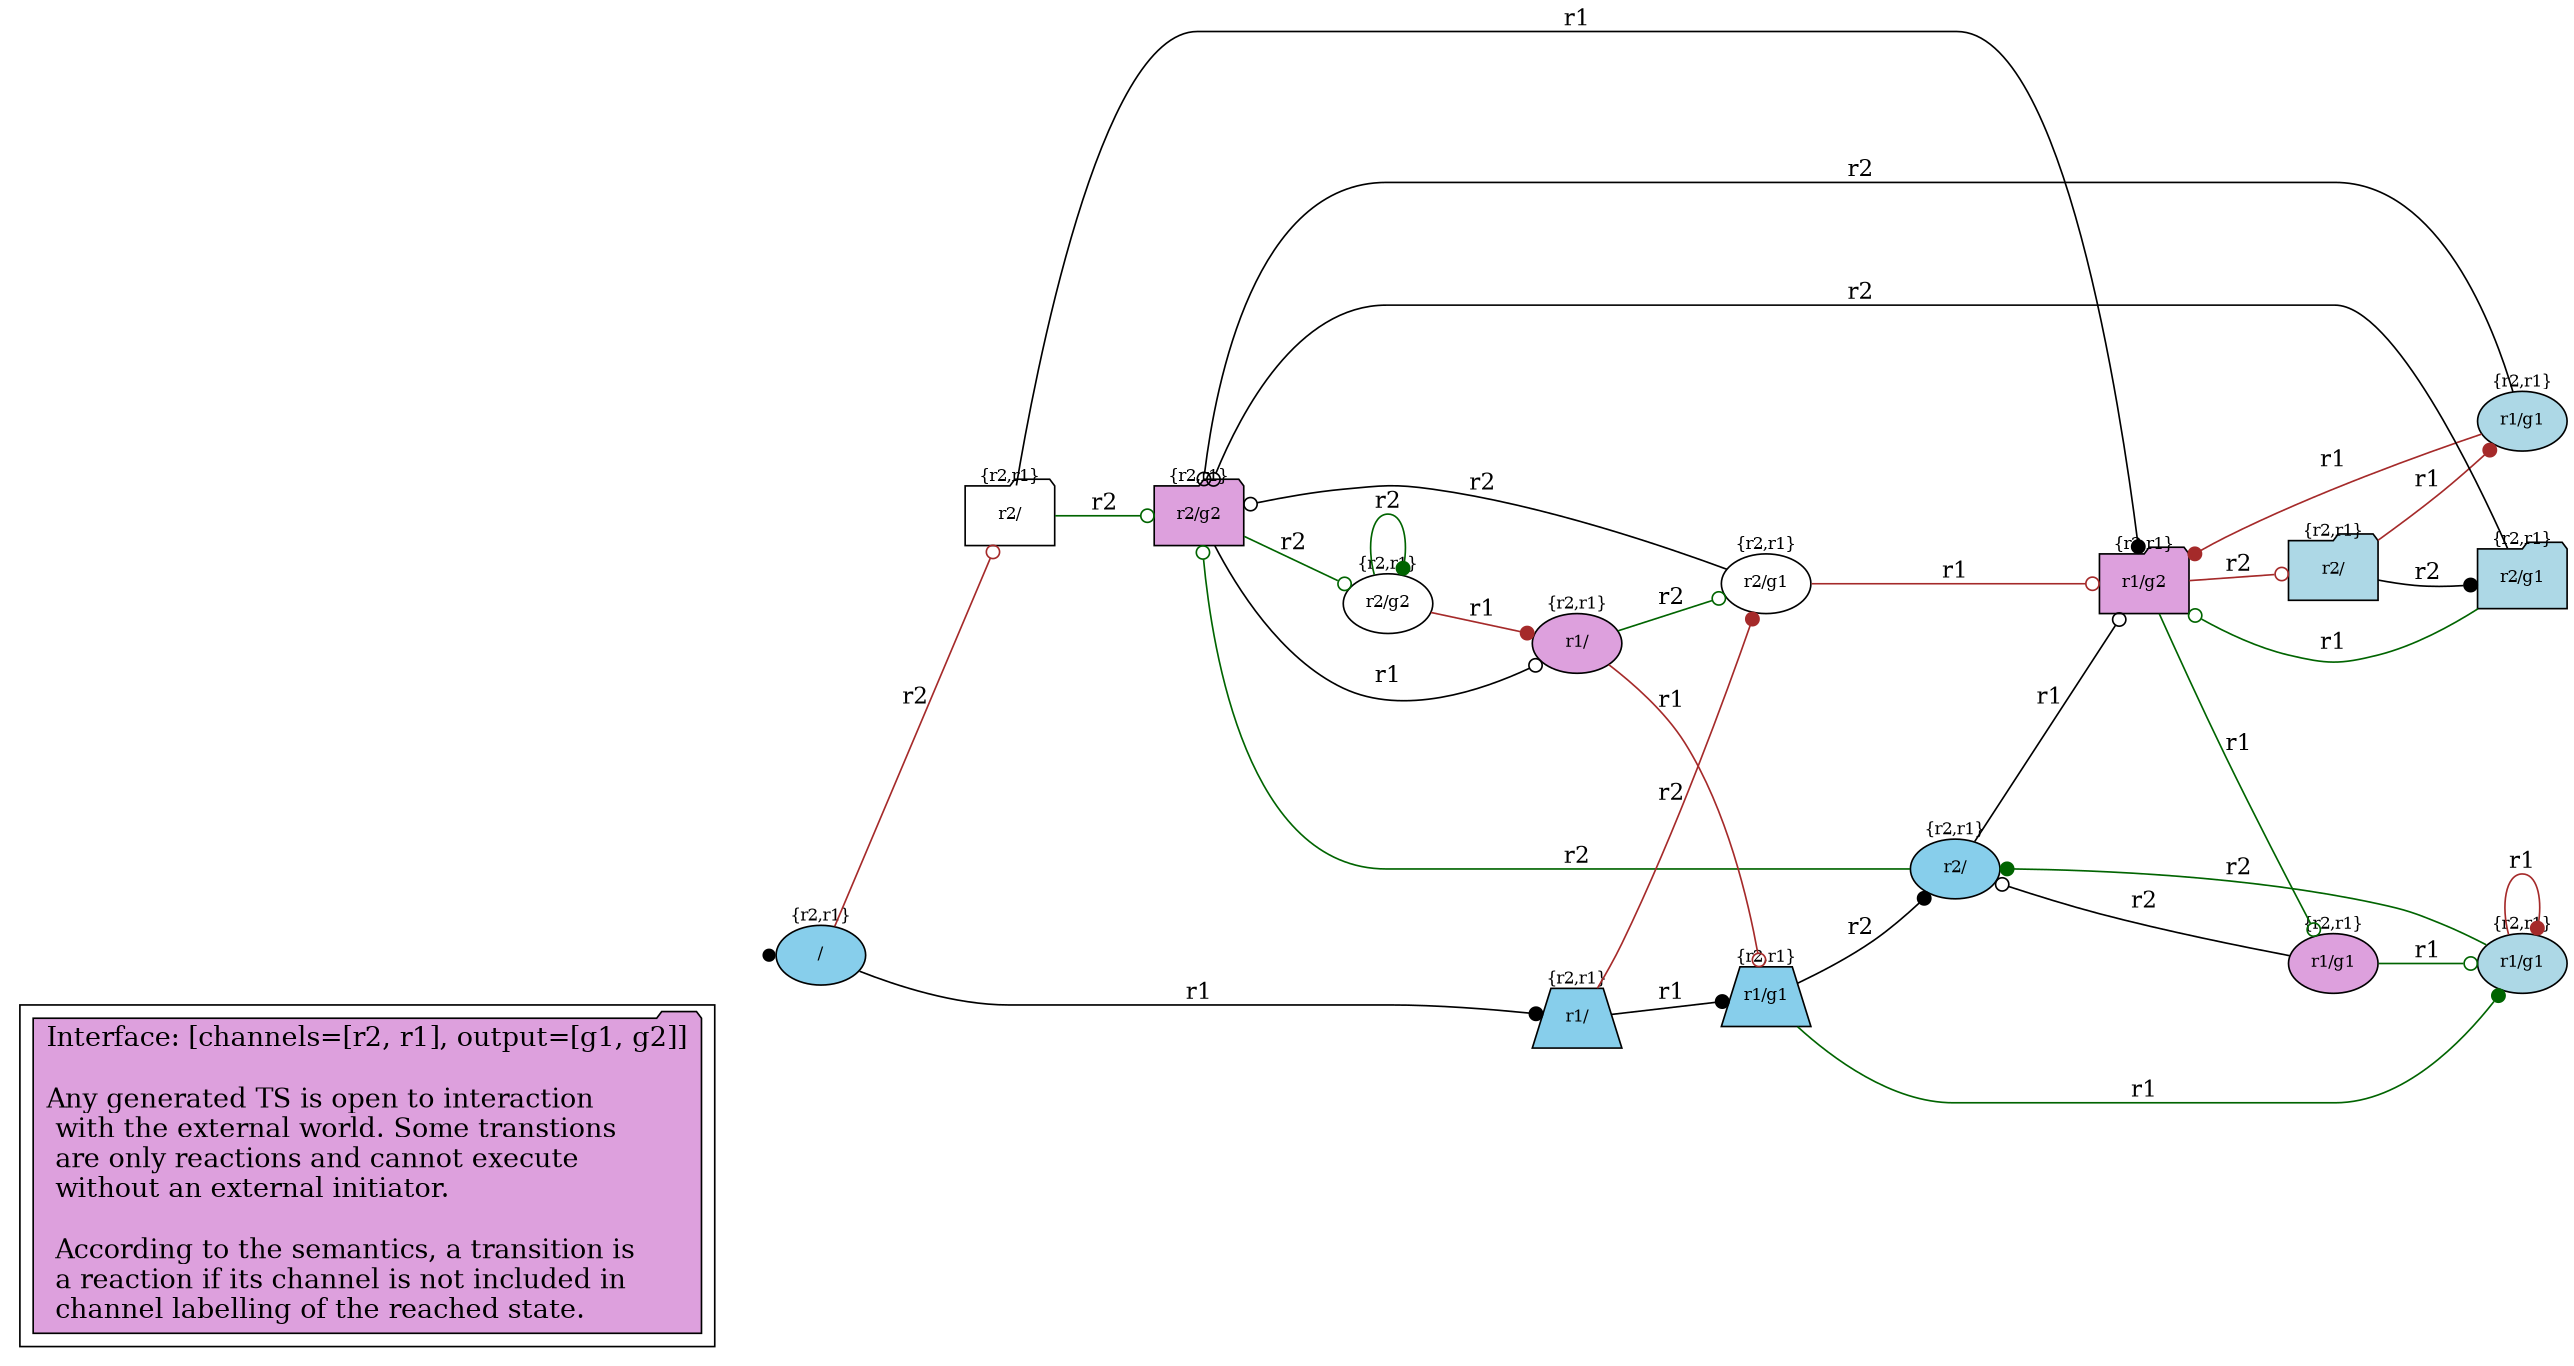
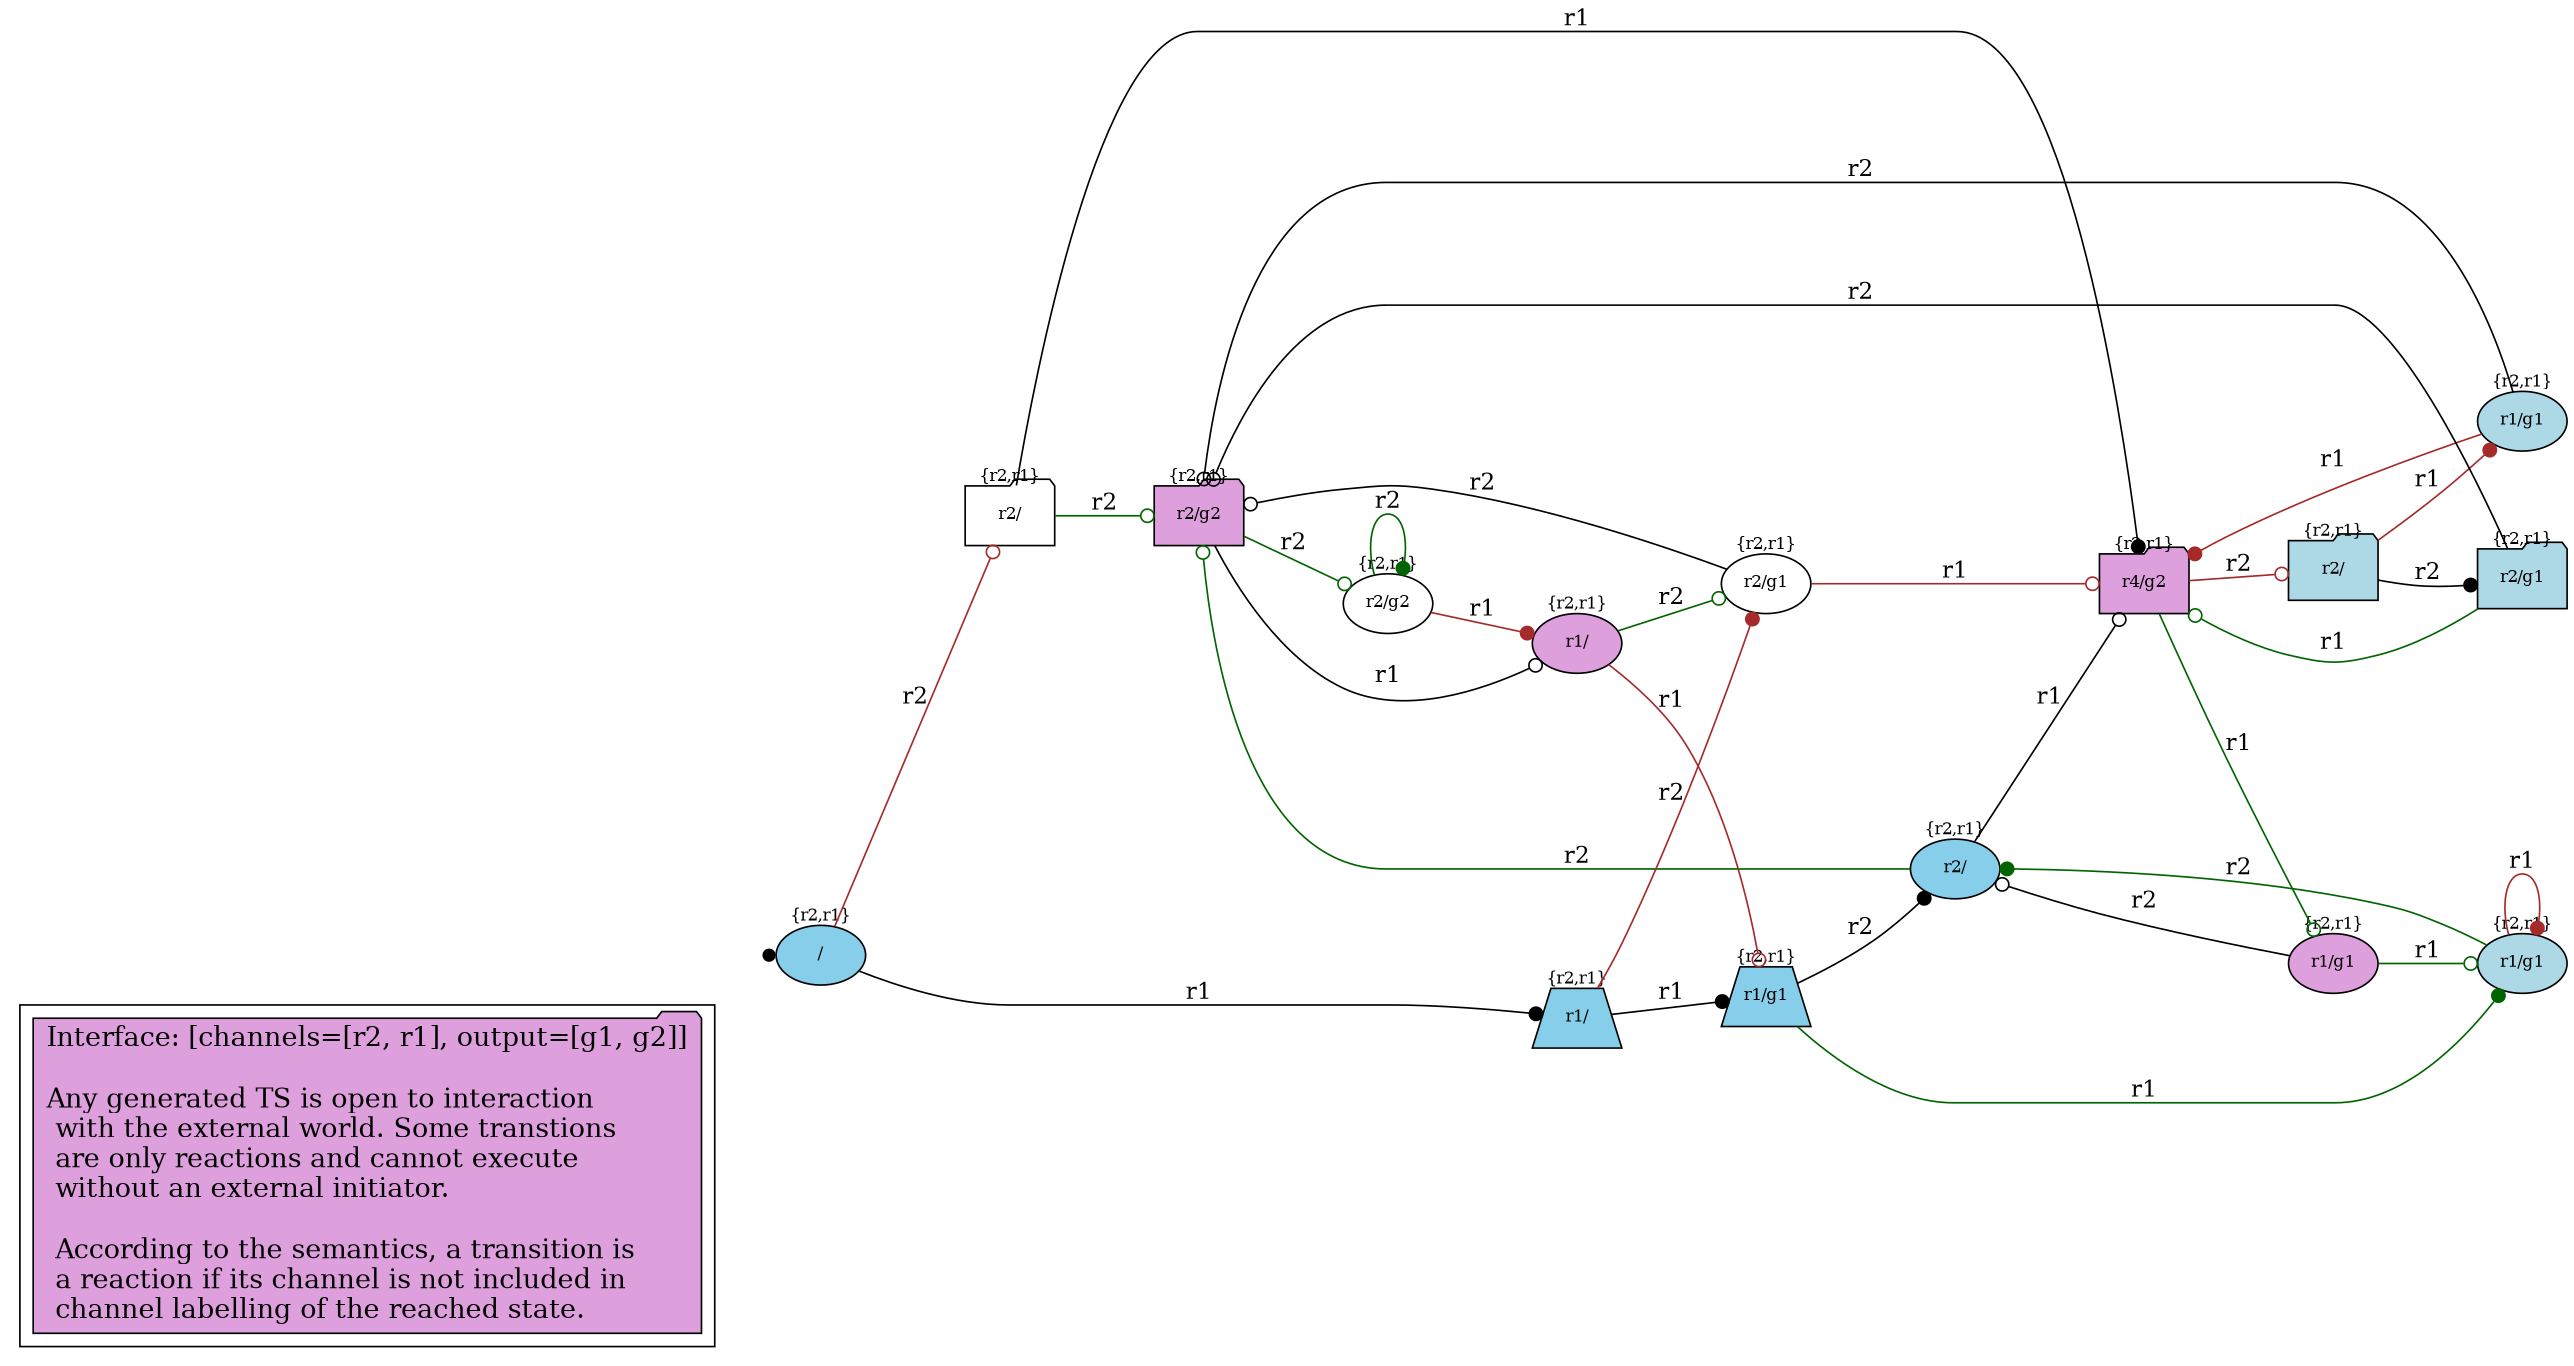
node "{r2,r1} r1/g2": label "{r2,r1} r1/g2" -> "{r2,r1} r4/g2"
